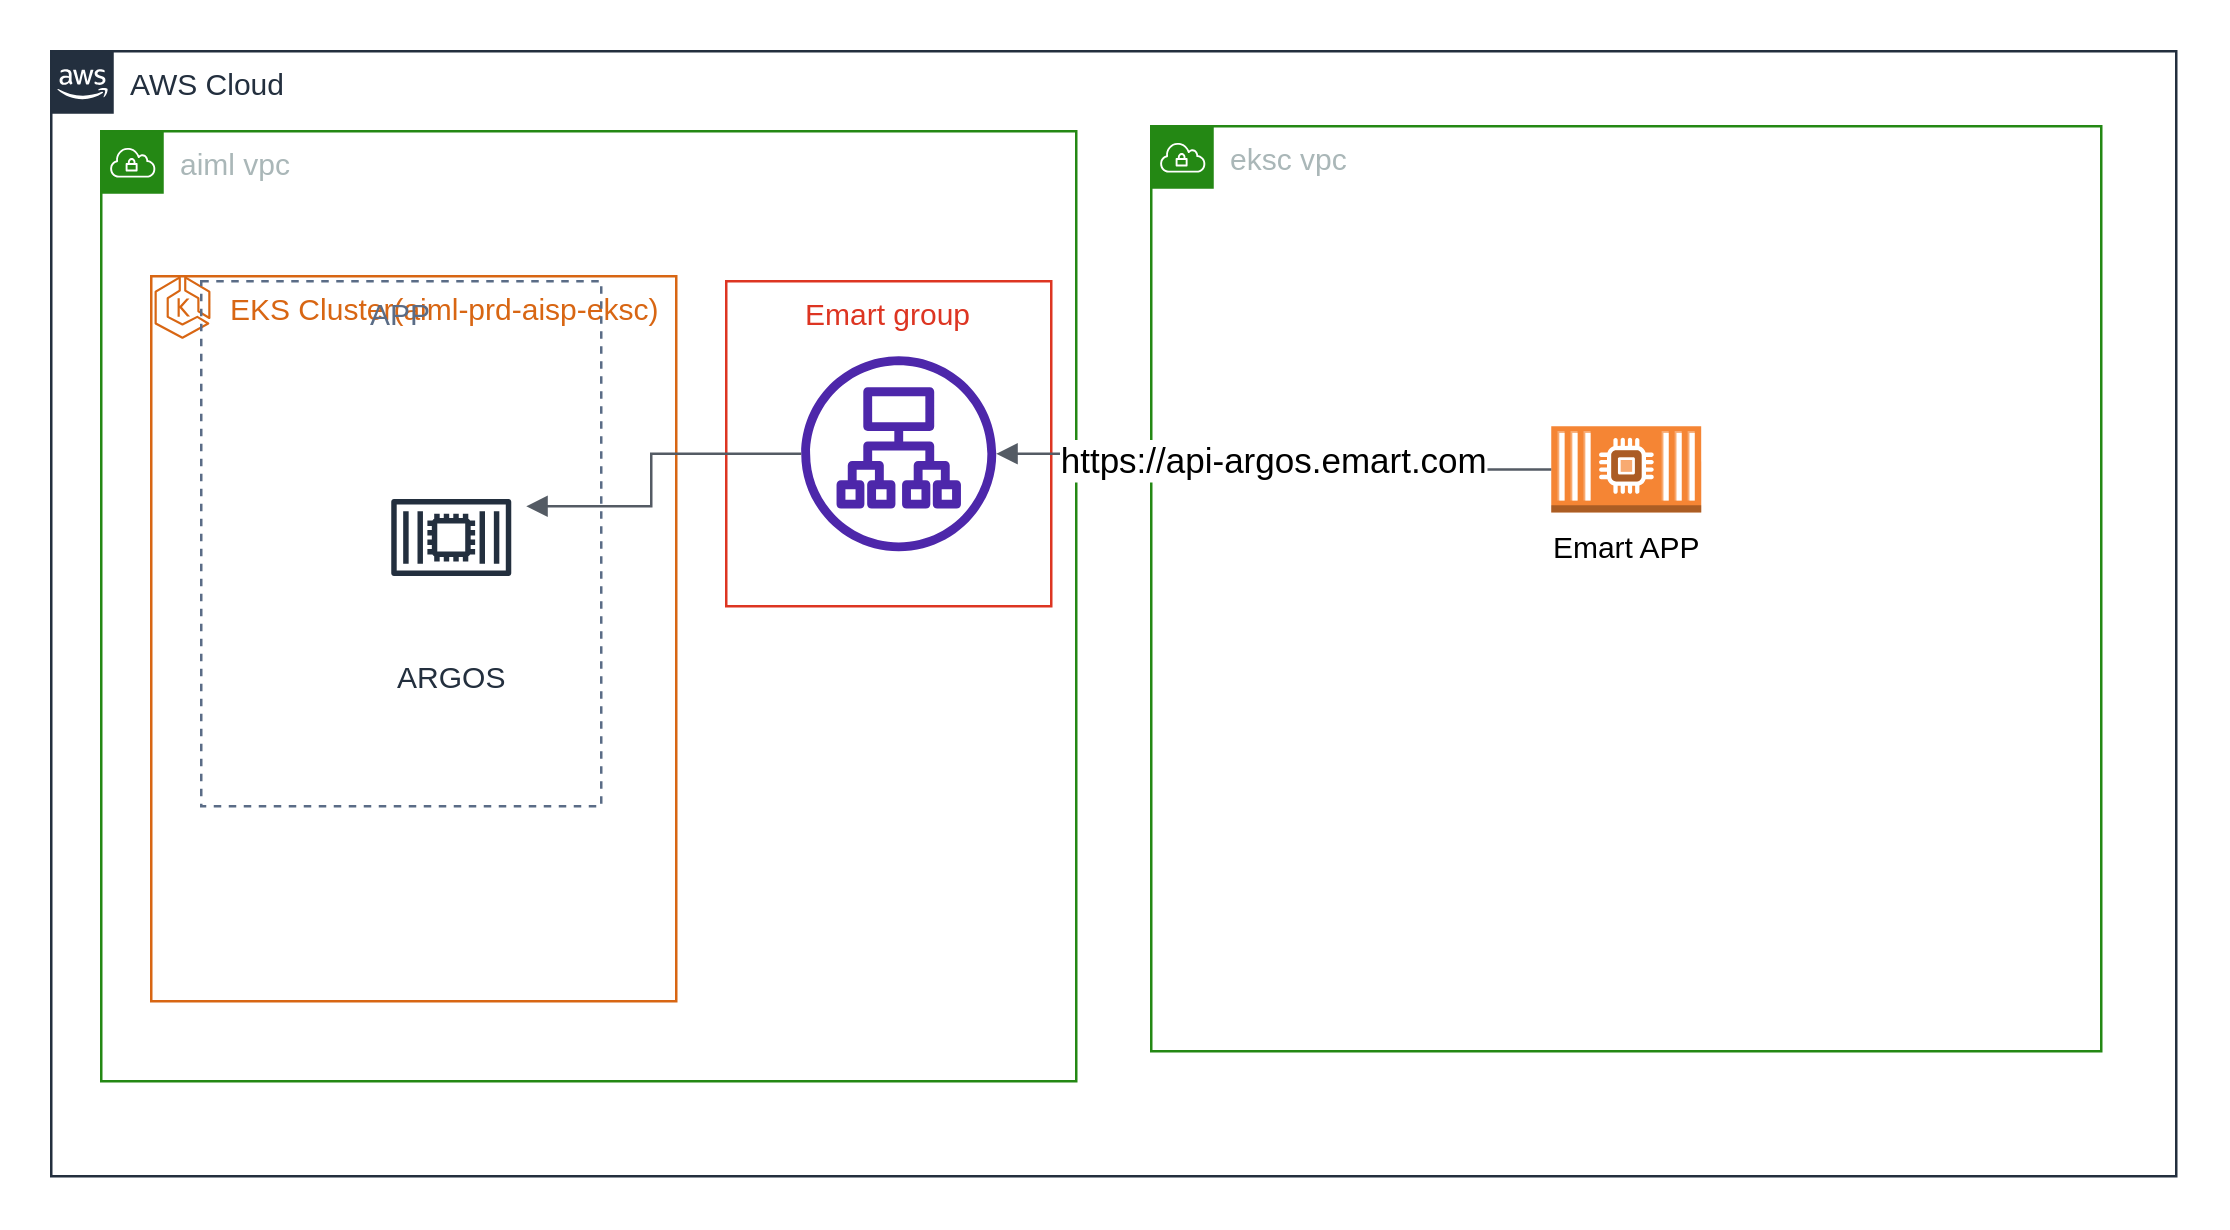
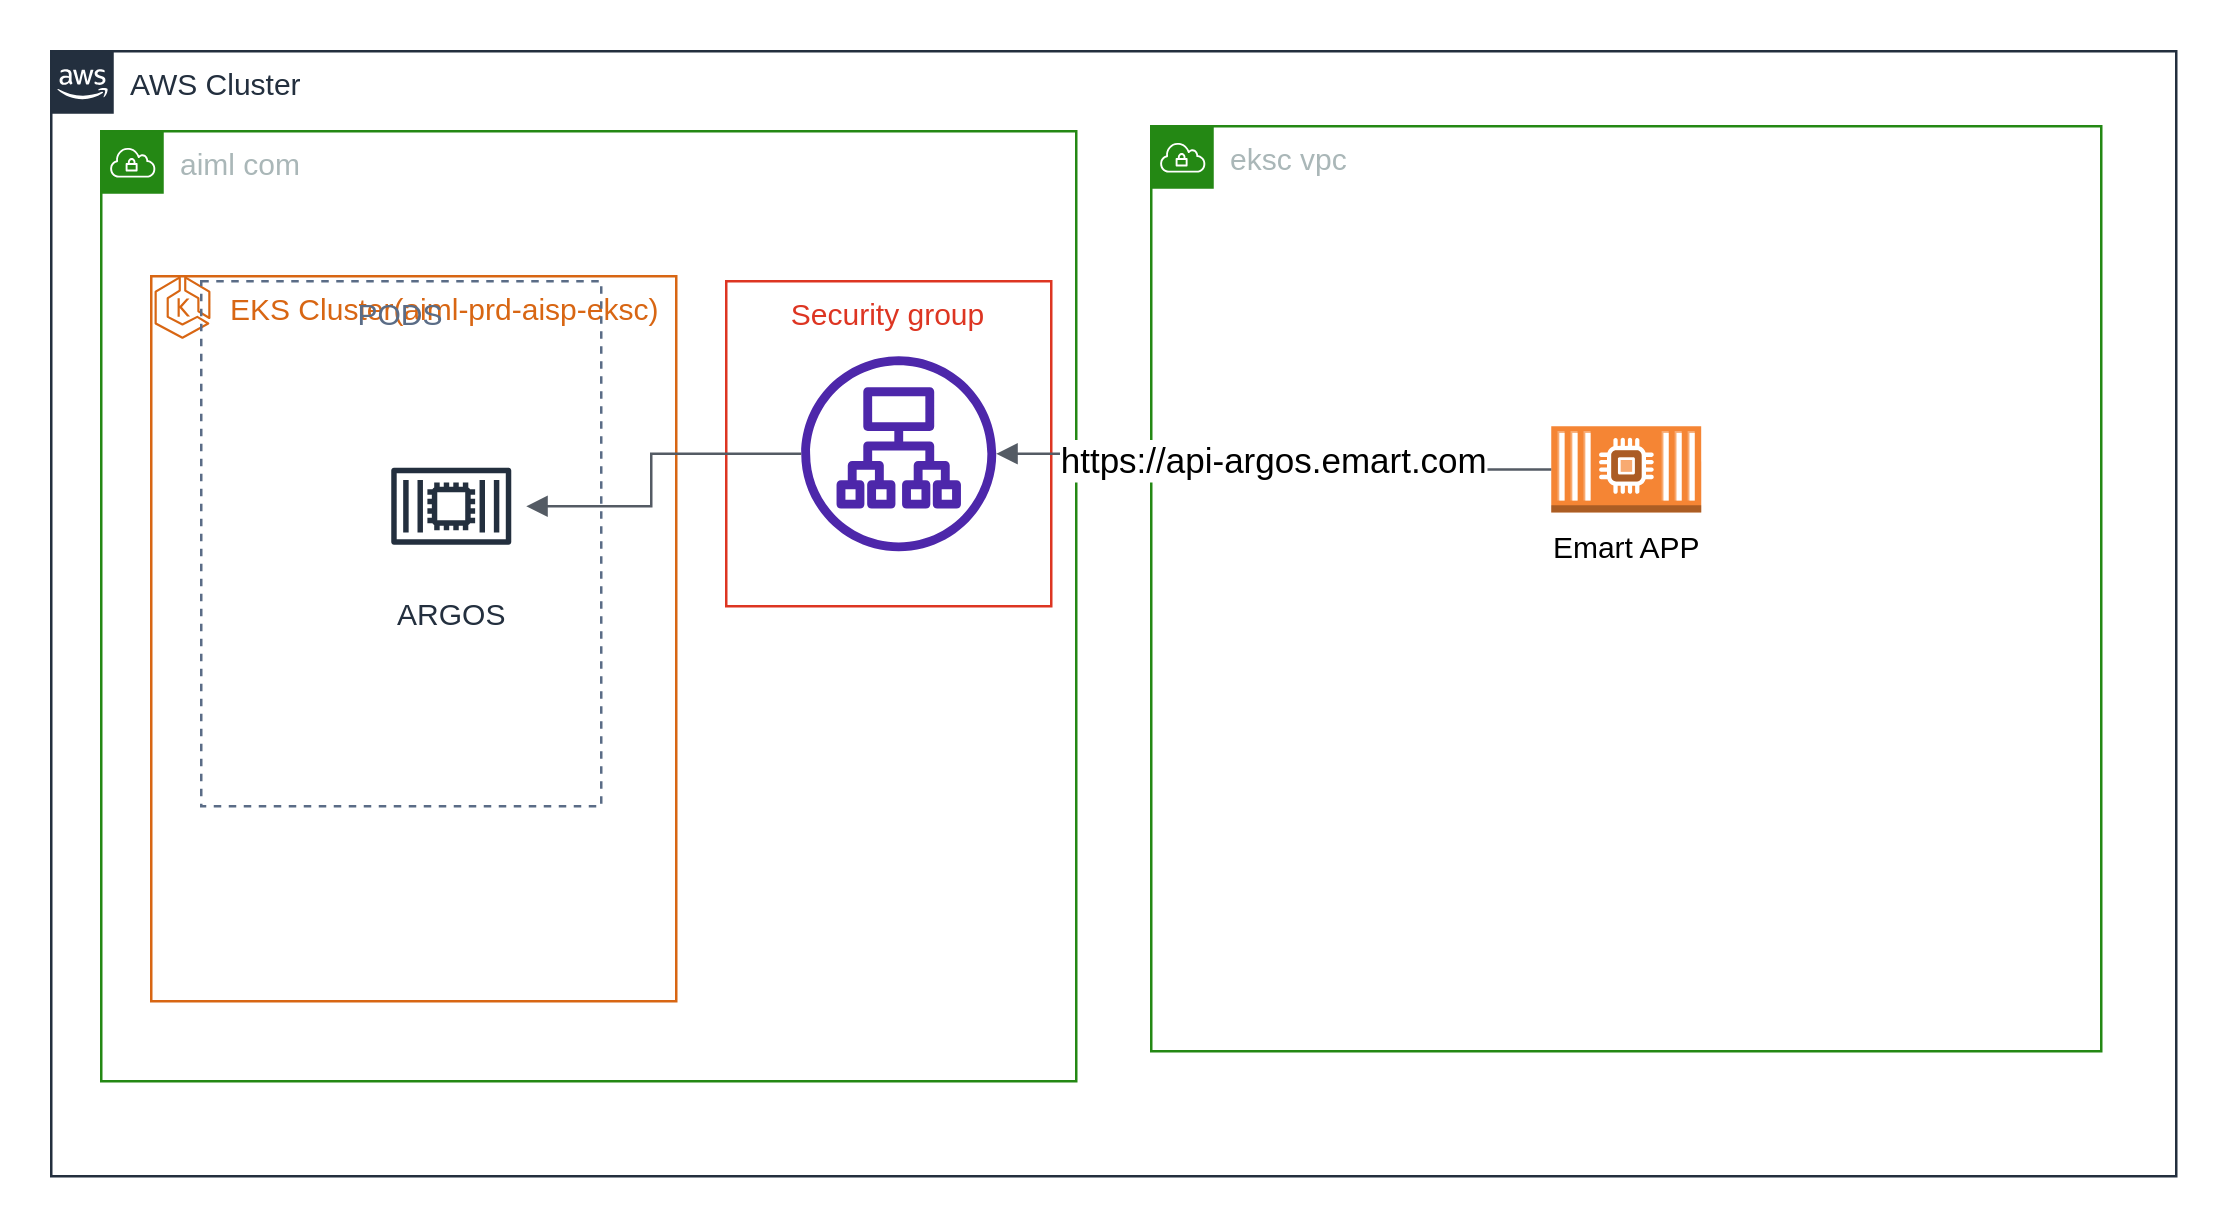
node "AWS Cloud": label "AWS Cloud" -> "AWS Cluster"
node "aiml vpc": label "aiml vpc" -> "aiml com"
node "APP": label "APP" -> "PODS"
node "Emart group": label "Emart group" -> "Security group"
node "ARGOS": size 150x213 -> 150x150
